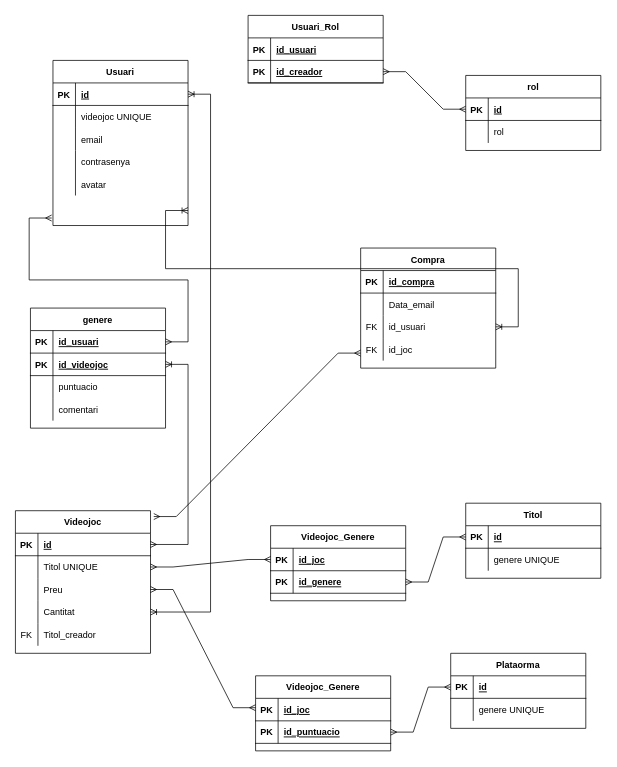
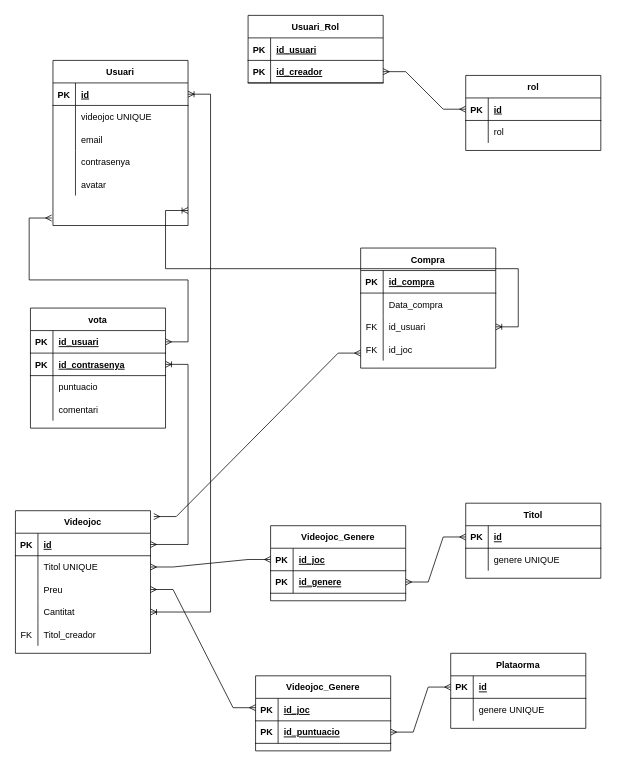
node "Data_email": label "Data_email" -> "Data_compra"
node "genere": label "genere" -> "vota"
node "id_videojoc": label "id_videojoc" -> "id_contrasenya"
